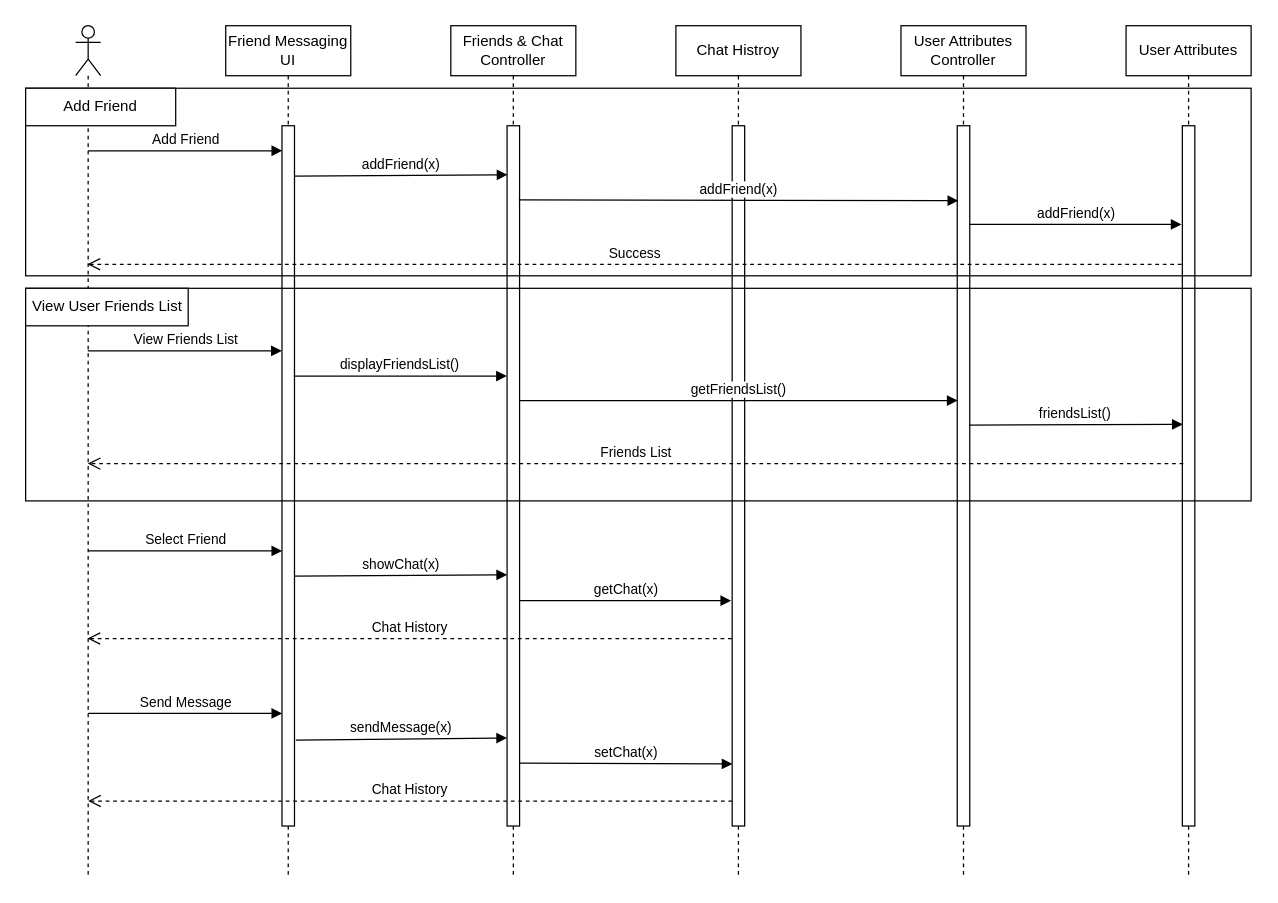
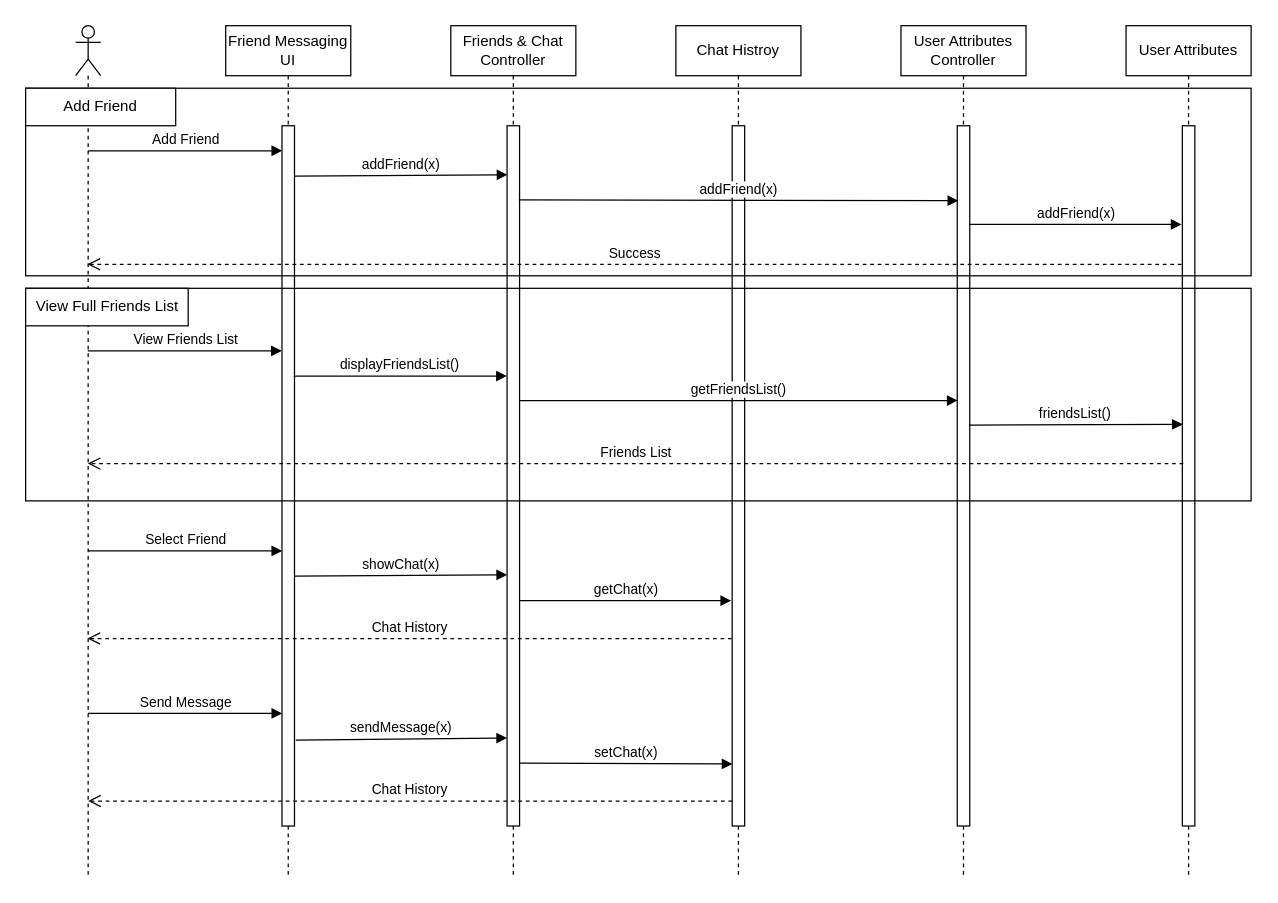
node "View User Friends List": label "View User Friends List" -> "View Full Friends List"
